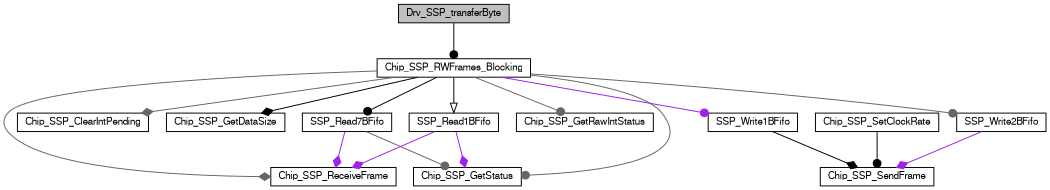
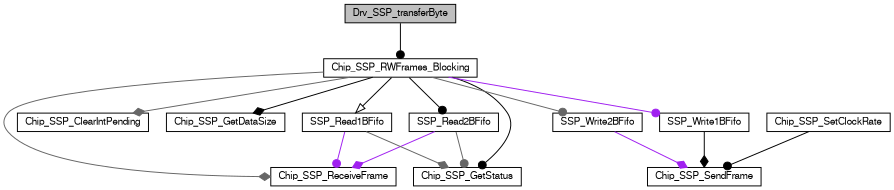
node "SSP_Read7BFifo": label "SSP_Read7BFifo" -> "SSP_Read2BFifo"
node "Chip_SSP_GetRawIntStatus": removed
edge "Chip_SSP_RWFrames_Blocking" -> "Chip_SSP_GetStatus": color gray40 -> black
edge "SSP_Read1BFifo" -> "Chip_SSP_GetStatus": color purple -> gray40
edge "SSP_Read1BFifo" -> "Chip_SSP_ReceiveFrame": arrowhead diamond -> dot
